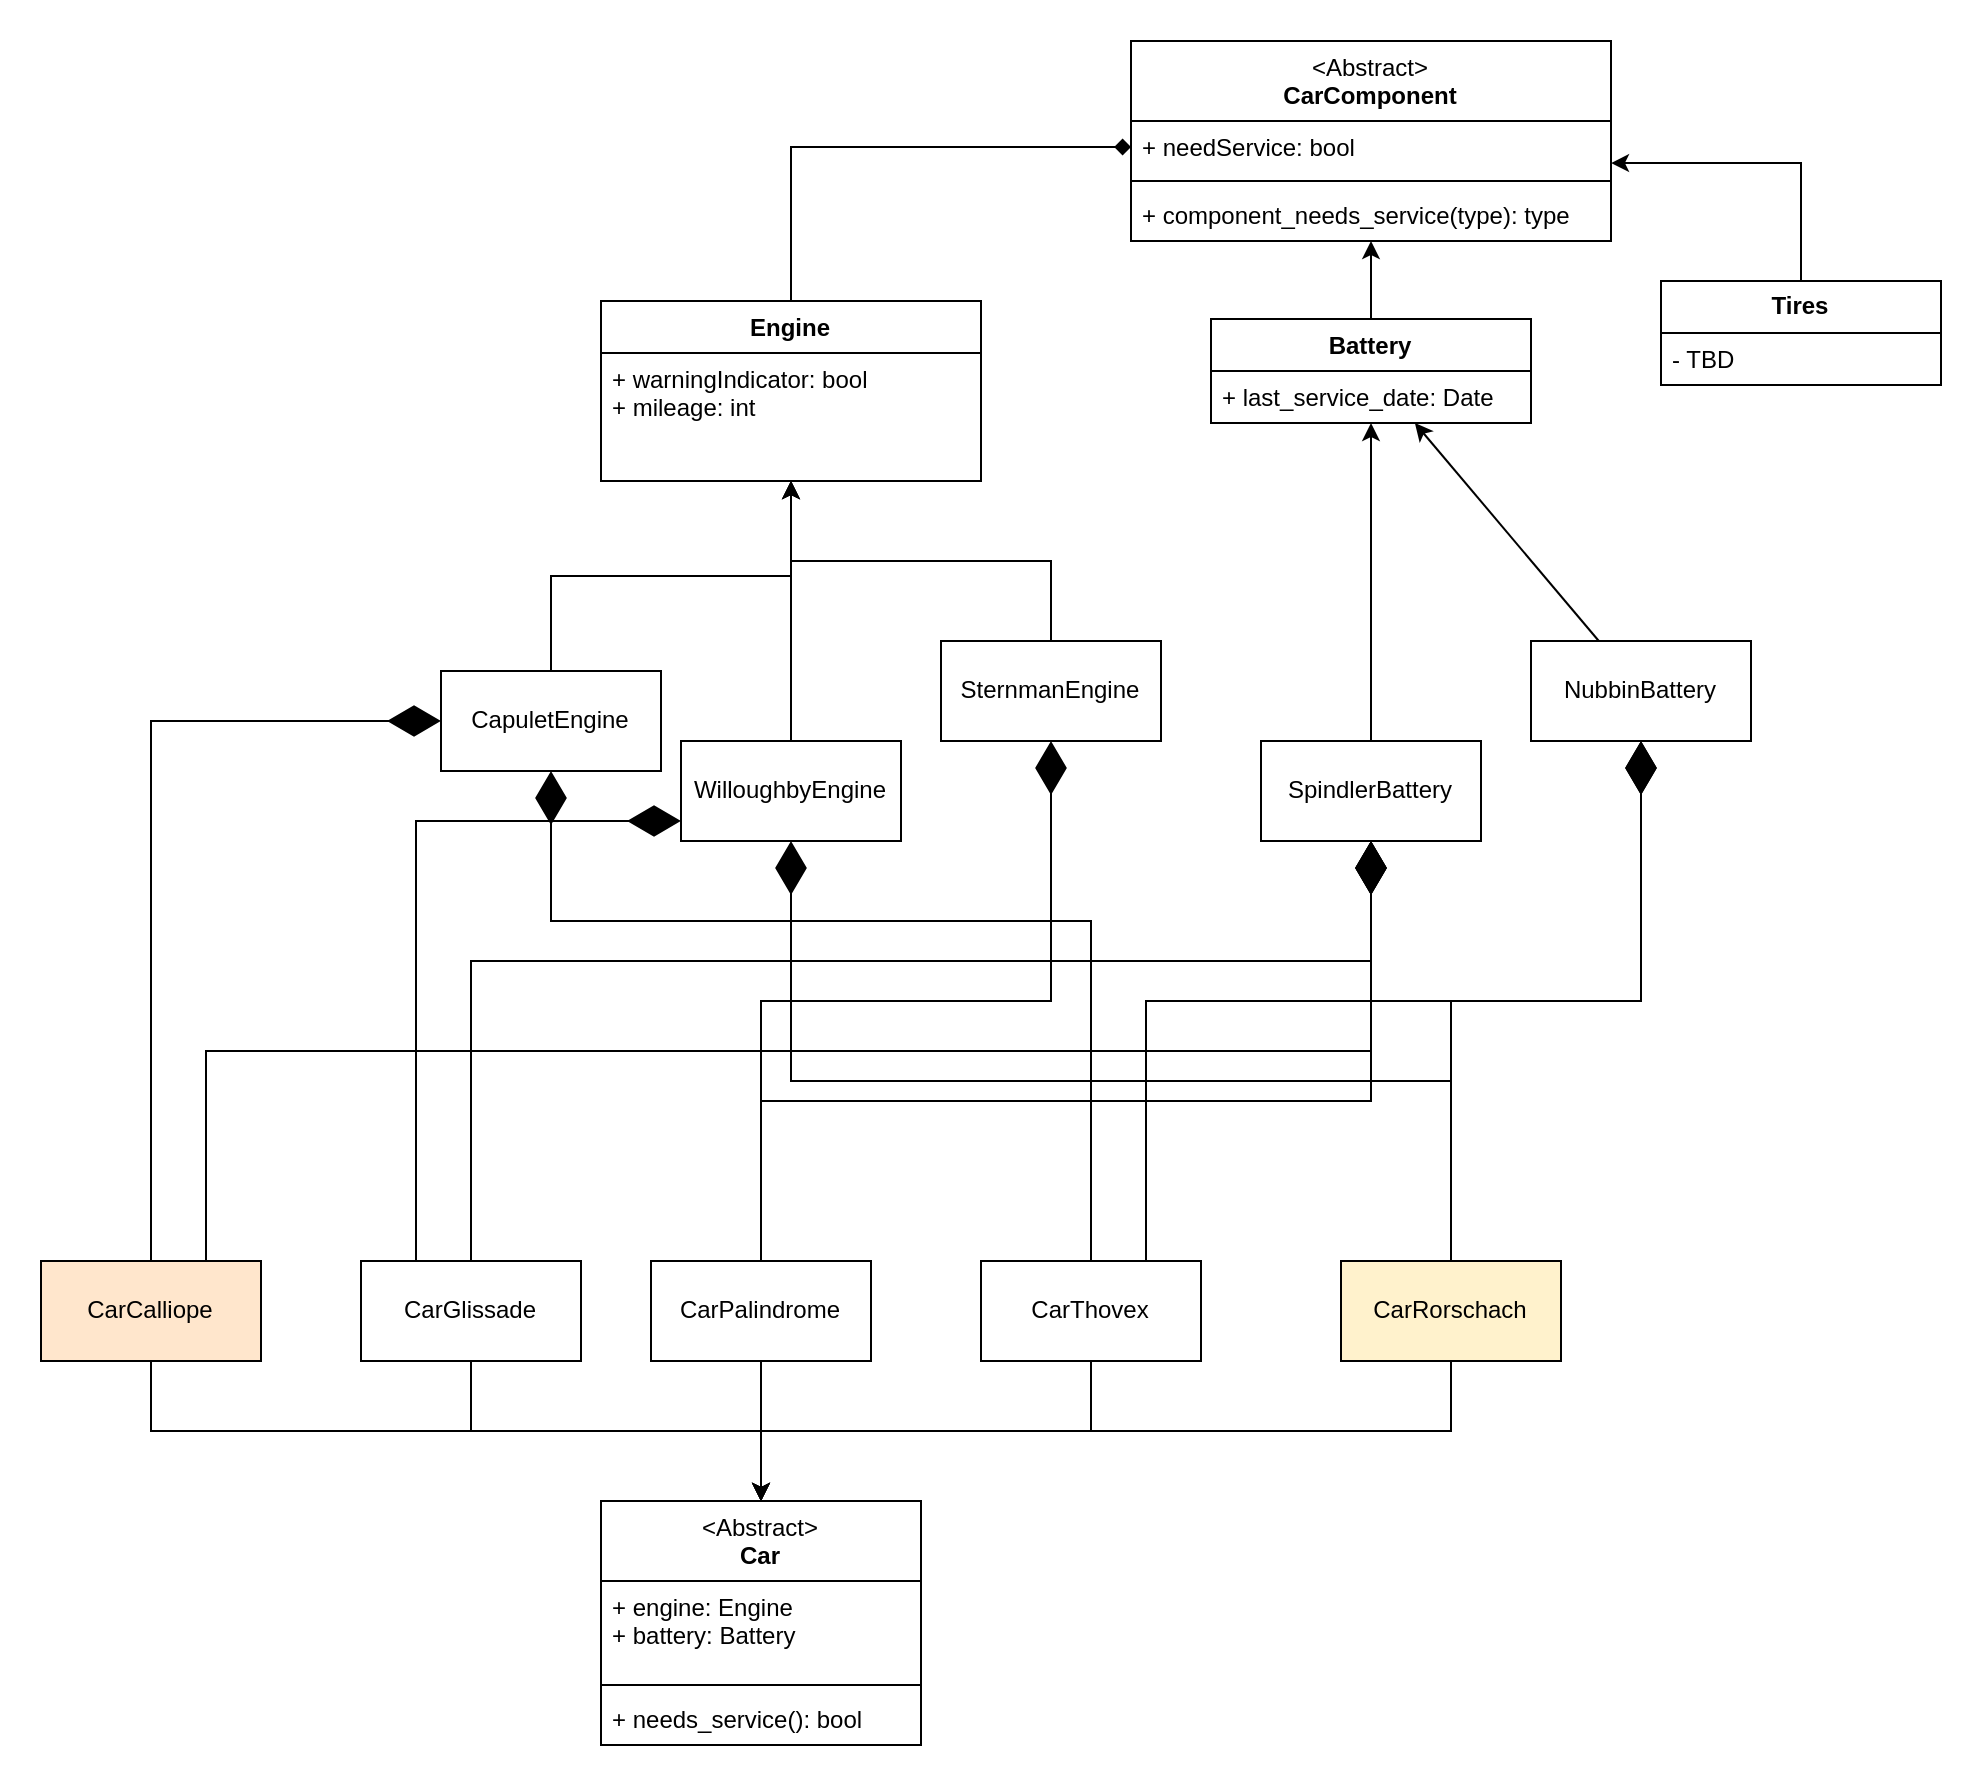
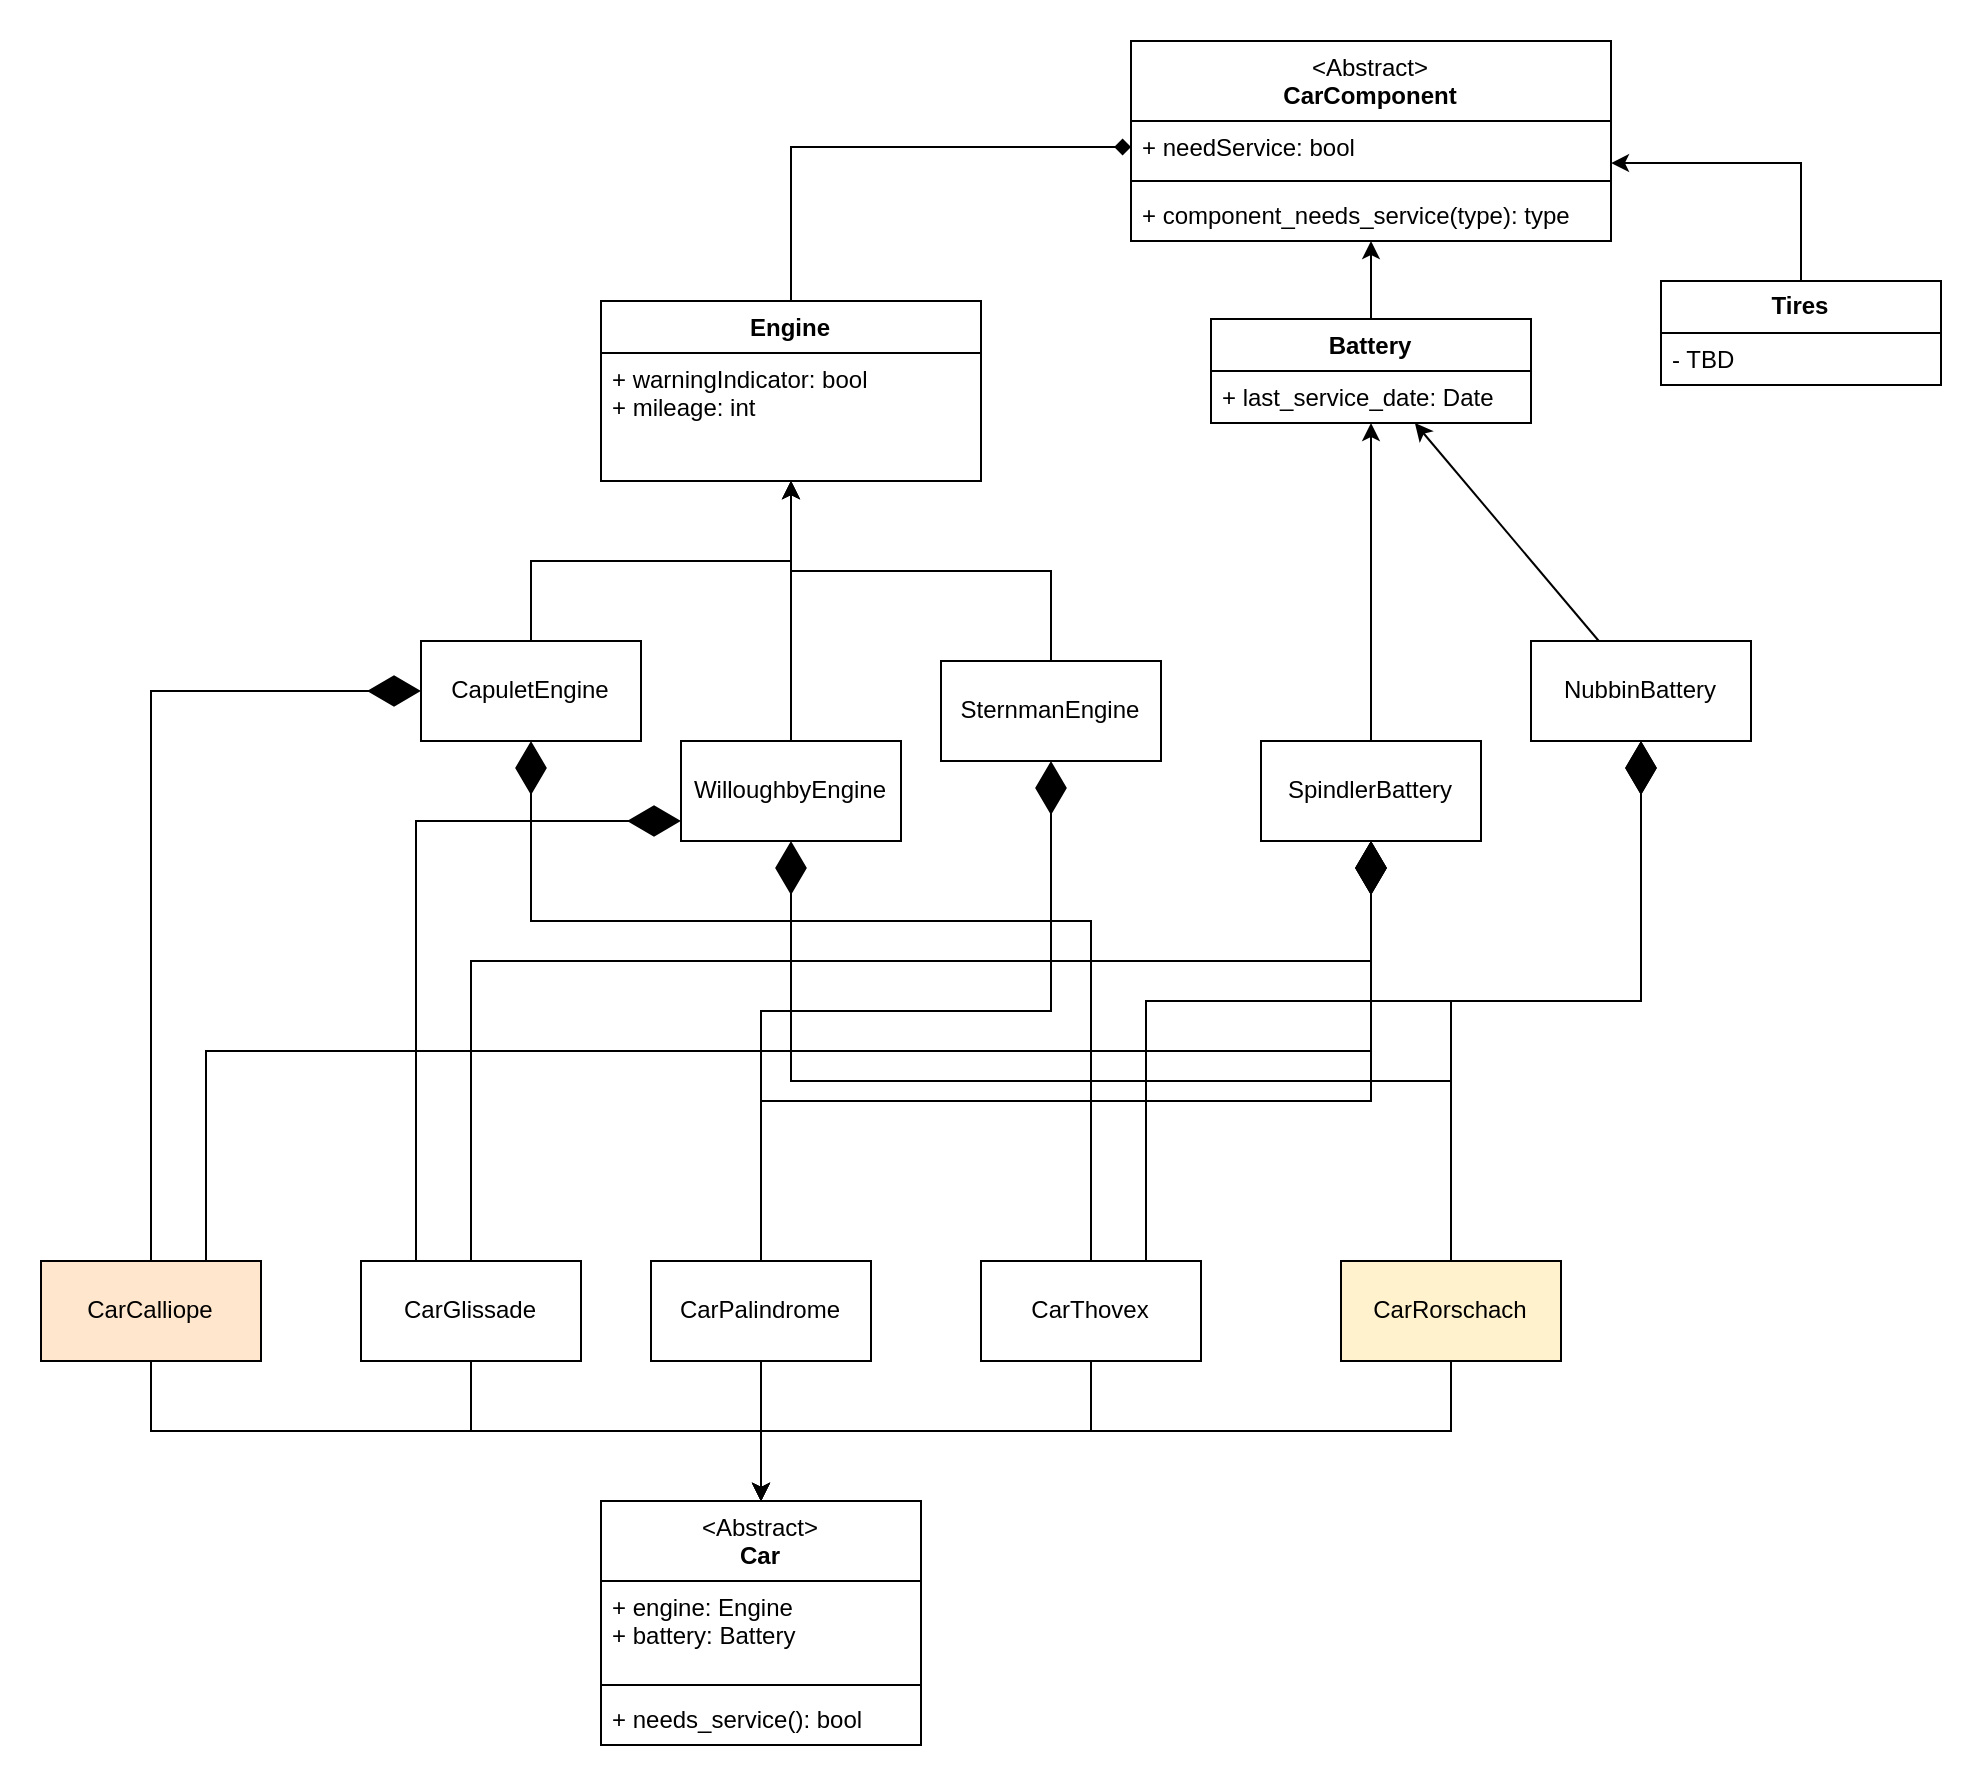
node "SternmanEngine": moved (1051, 691) -> (1051, 711)
node "CapuletEngine": moved (551, 721) -> (531, 691)
